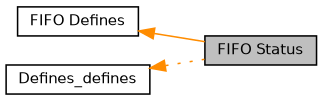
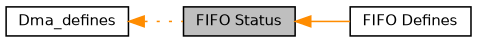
edge "FIFO Status" -> "FIFO Defines": reversed
node "Defines_defines": label "Defines_defines" -> "Dma_defines"
